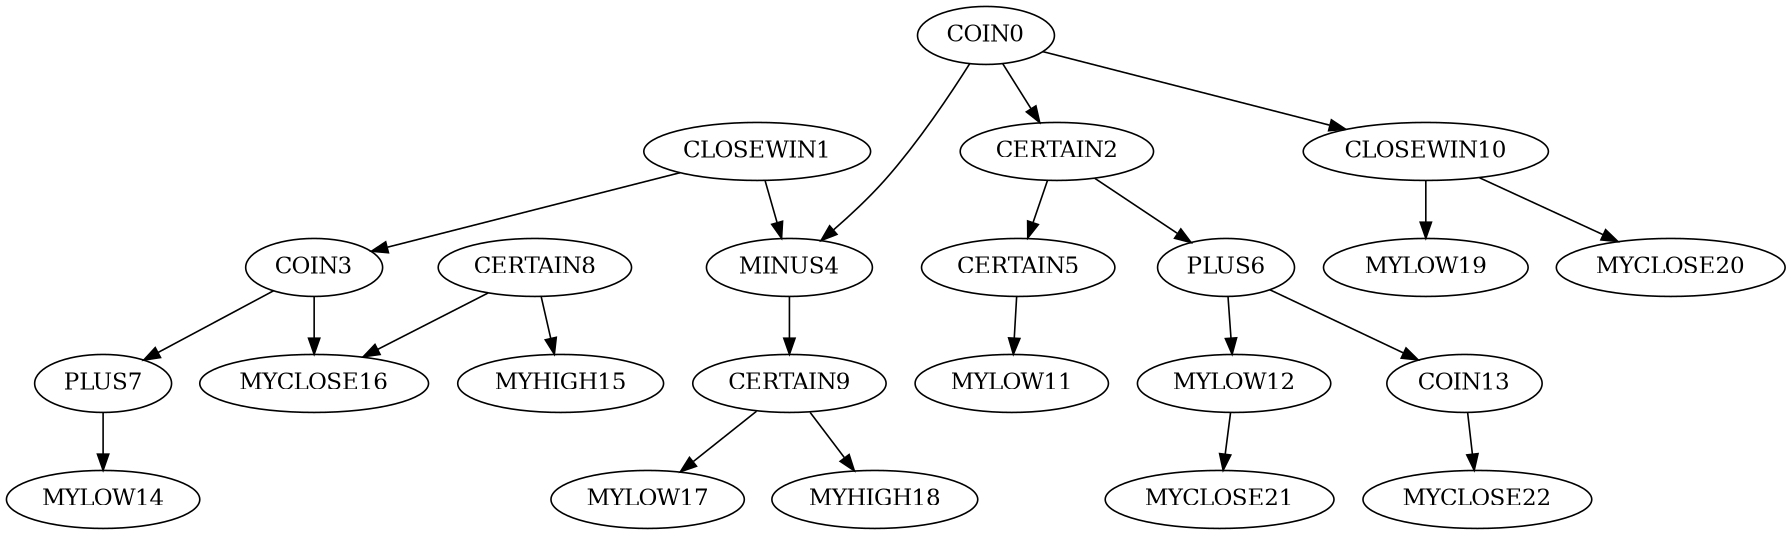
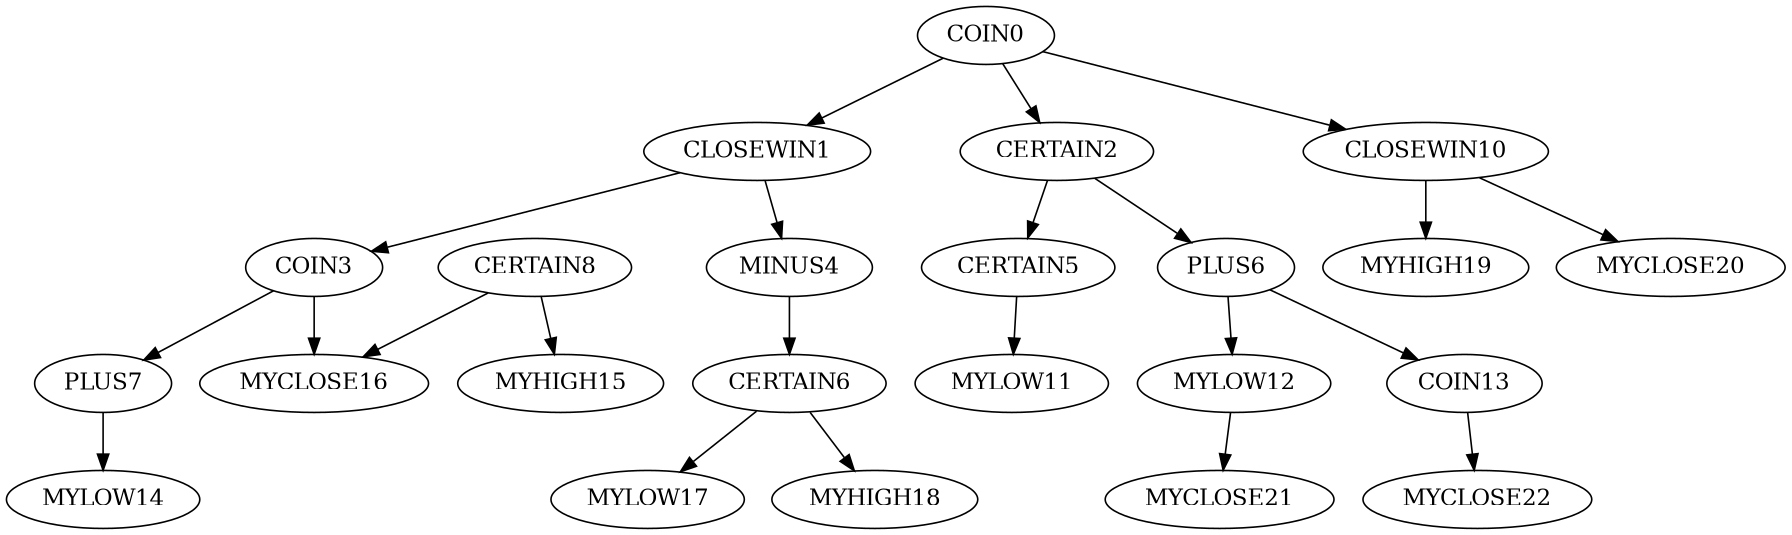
edge "COIN0" -> "MINUS4": now "COIN0" -> "CLOSEWIN1"
node "MYLOW19": label "MYLOW19" -> "MYHIGH19"
node "CERTAIN9": label "CERTAIN9" -> "CERTAIN6"
